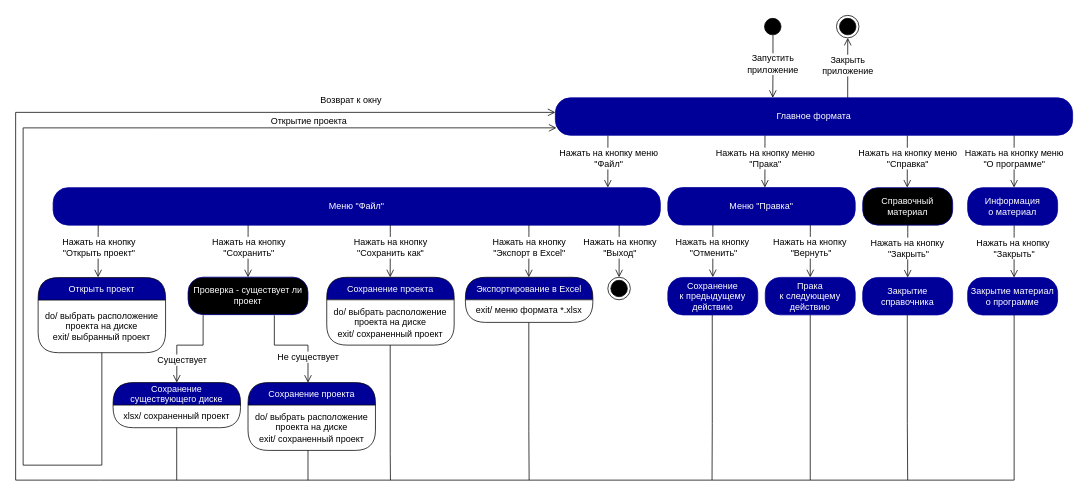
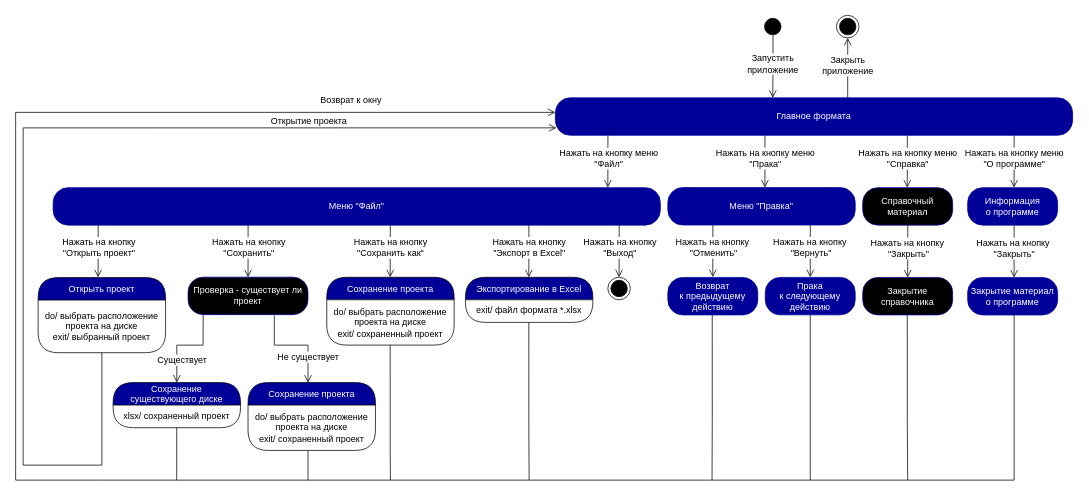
node "Информация о материал": label "Информация о материал" -> "Информация о программе"
node "Закрытие справочника": fillcolor #000099 -> #000000
node "Сохранение к предыдущему действию": label "Сохранение к предыдущему действию" -> "Возврат к предыдущему действию"
node "exit/ меню формата *.xlsx": label "exit/ меню формата *.xlsx" -> "exit/ файл формата *.xlsx"
